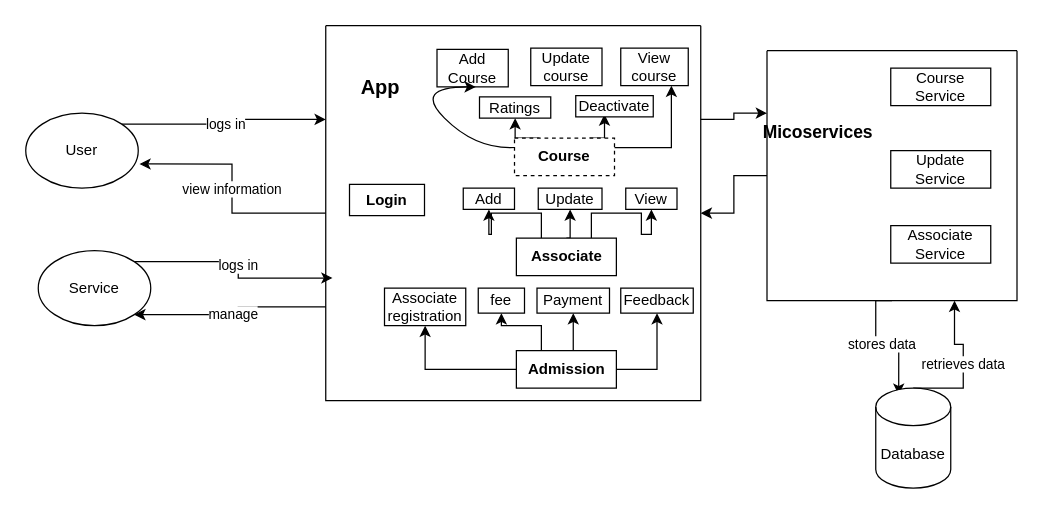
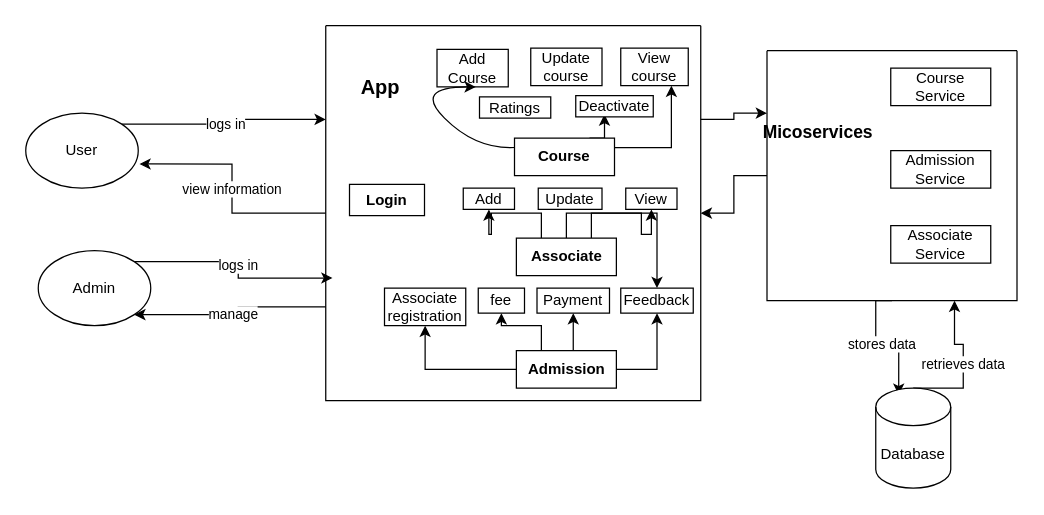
edge "Course" -> "Ratings": removed
node "Course": style dashed -> solid
node "Update Service": label "Update Service" -> "Admission Service"
edge "Associate" -> "Update": now "Associate" -> "Feedback"
node "Service": label "Service" -> "Admin"
